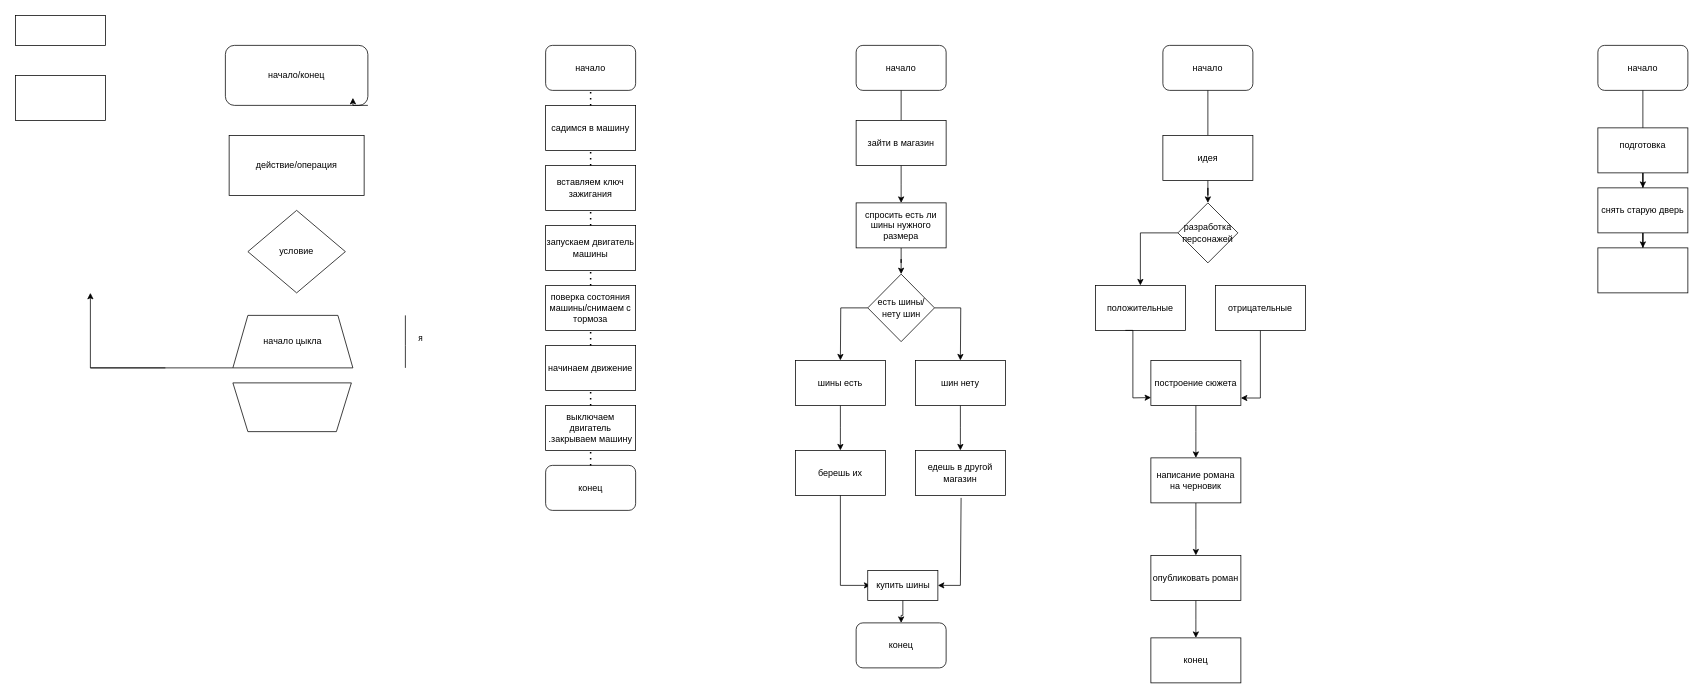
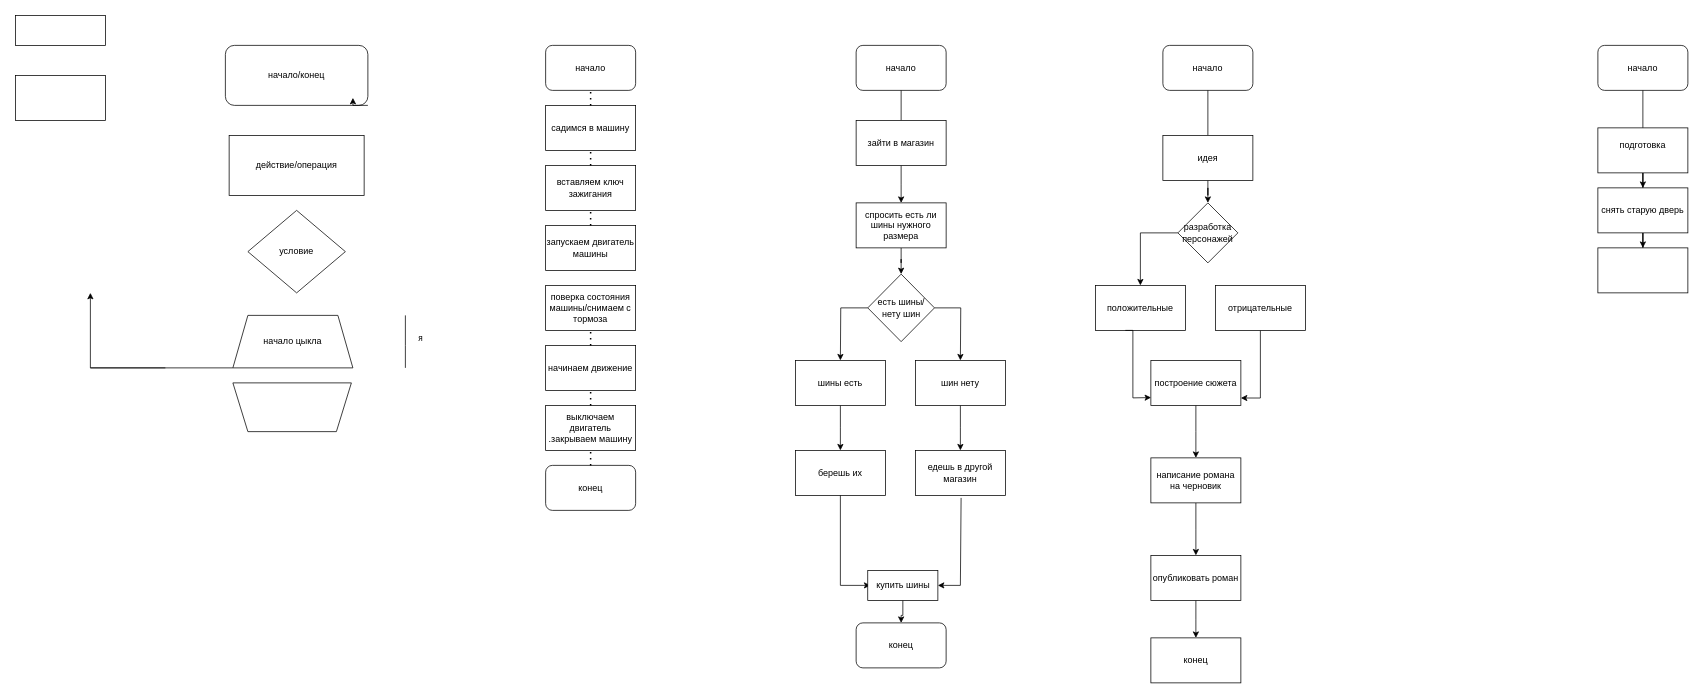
edge "запускаем двигатель машины" -- "поверка состояния машины/снимаем с тормоза": removed
